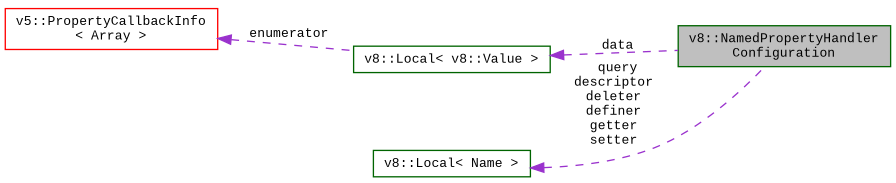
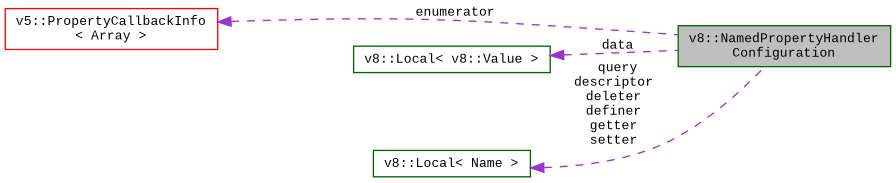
edge "v8::Local< v8::Value >" -> "v5::PropertyCallbackInfo < Array >": now "v8::NamedPropertyHandler Configuration" -> "v5::PropertyCallbackInfo < Array >"
